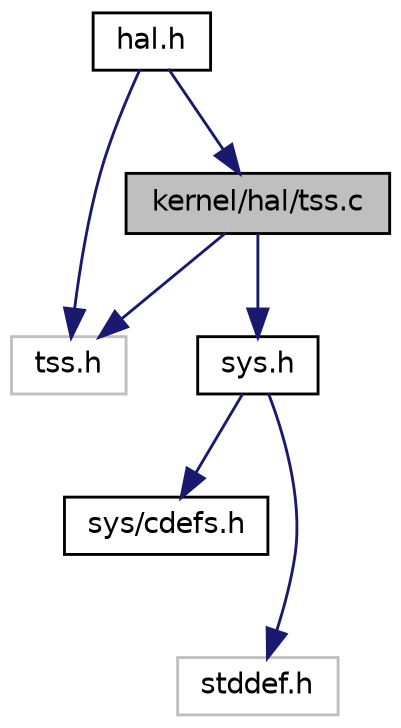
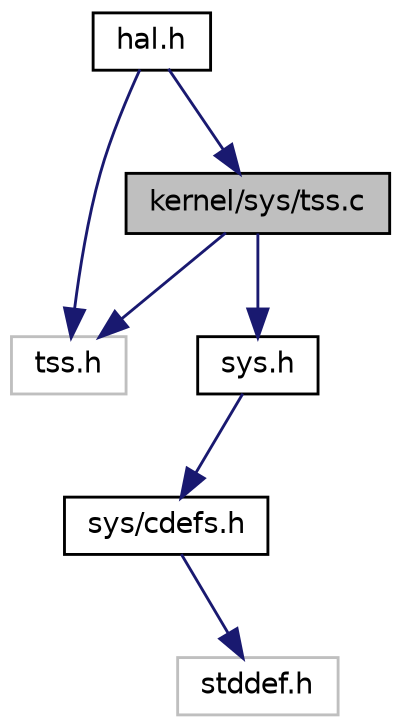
node "kernel/hal/tss.c": label "kernel/hal/tss.c" -> "kernel/sys/tss.c"
edge "sys.h" -> "stddef.h": now "sys/cdefs.h" -> "stddef.h"
